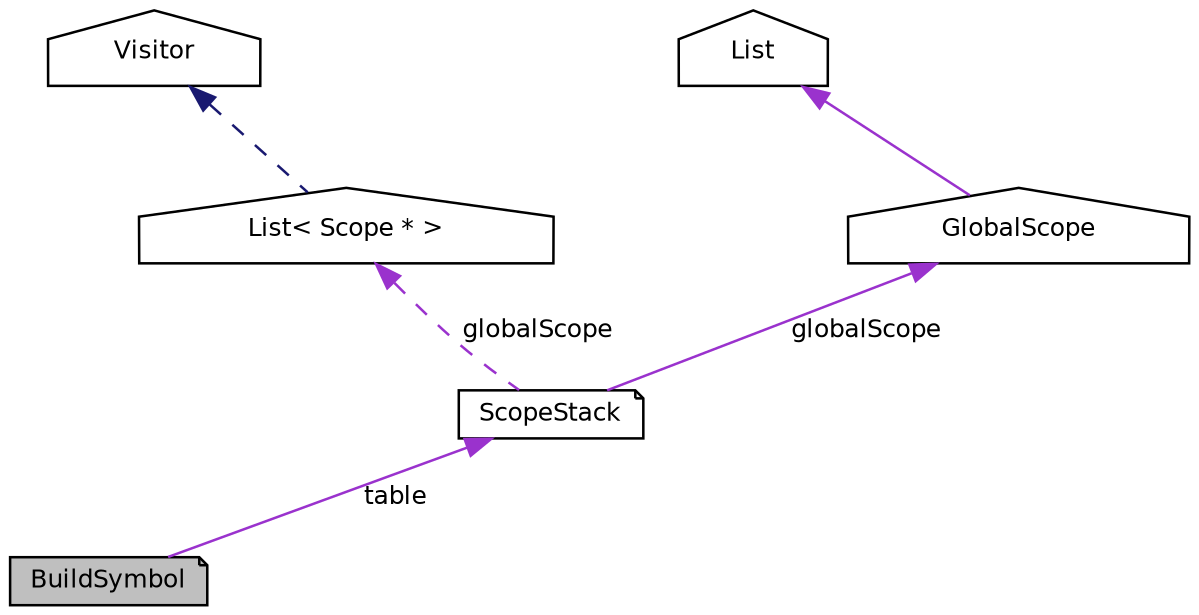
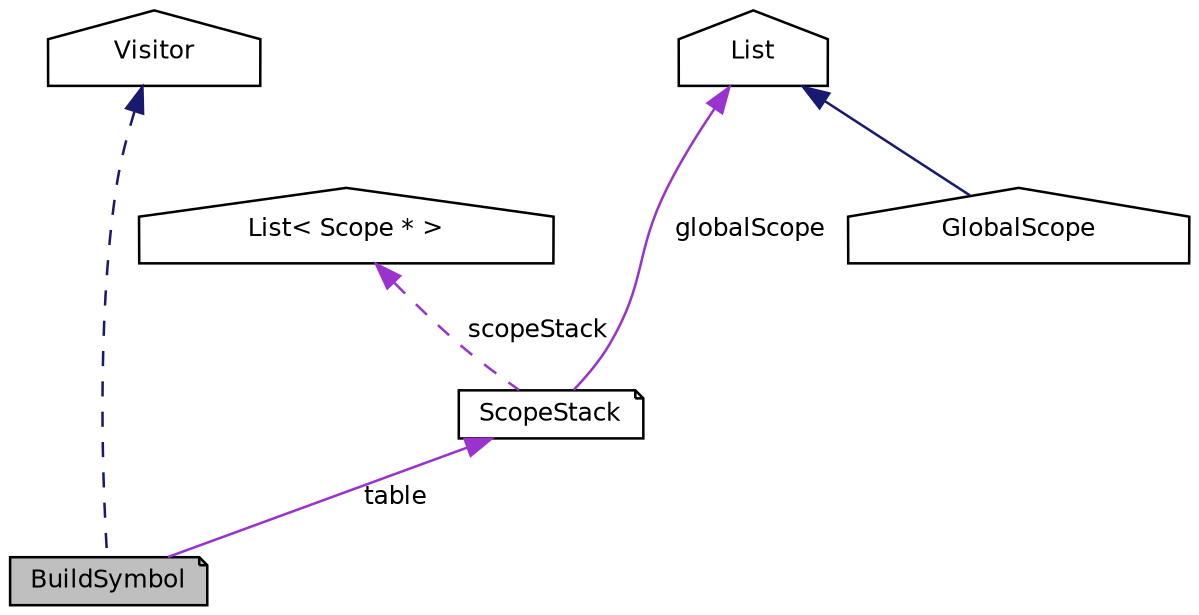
edge "List< Scope * >" -> "Visitor": now "BuildSymbol" -> "Visitor"
edge "GlobalScope" -> "List": color darkorchid3 -> midnightblue
edge "ScopeStack" -> "List< Scope * >": label " globalScope" -> " scopeStack"
edge "ScopeStack" -> "GlobalScope": now "ScopeStack" -> "List"
